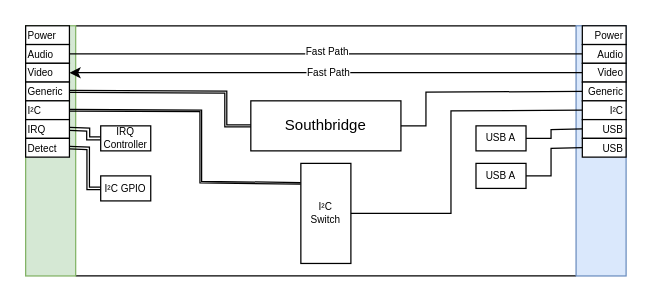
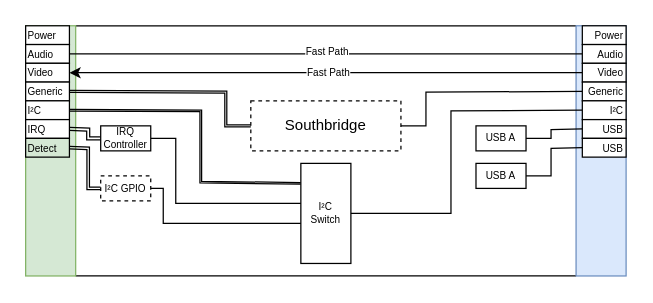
node "Southbridge": style solid -> dashed
node "Detect": fillcolor #ffffff -> #d5e8d4
node "I²C GPIO": style solid -> dashed
edge "IRQ Controller" -- "I²C Switch": added
edge "I²C GPIO" -- "I²C Switch": added
